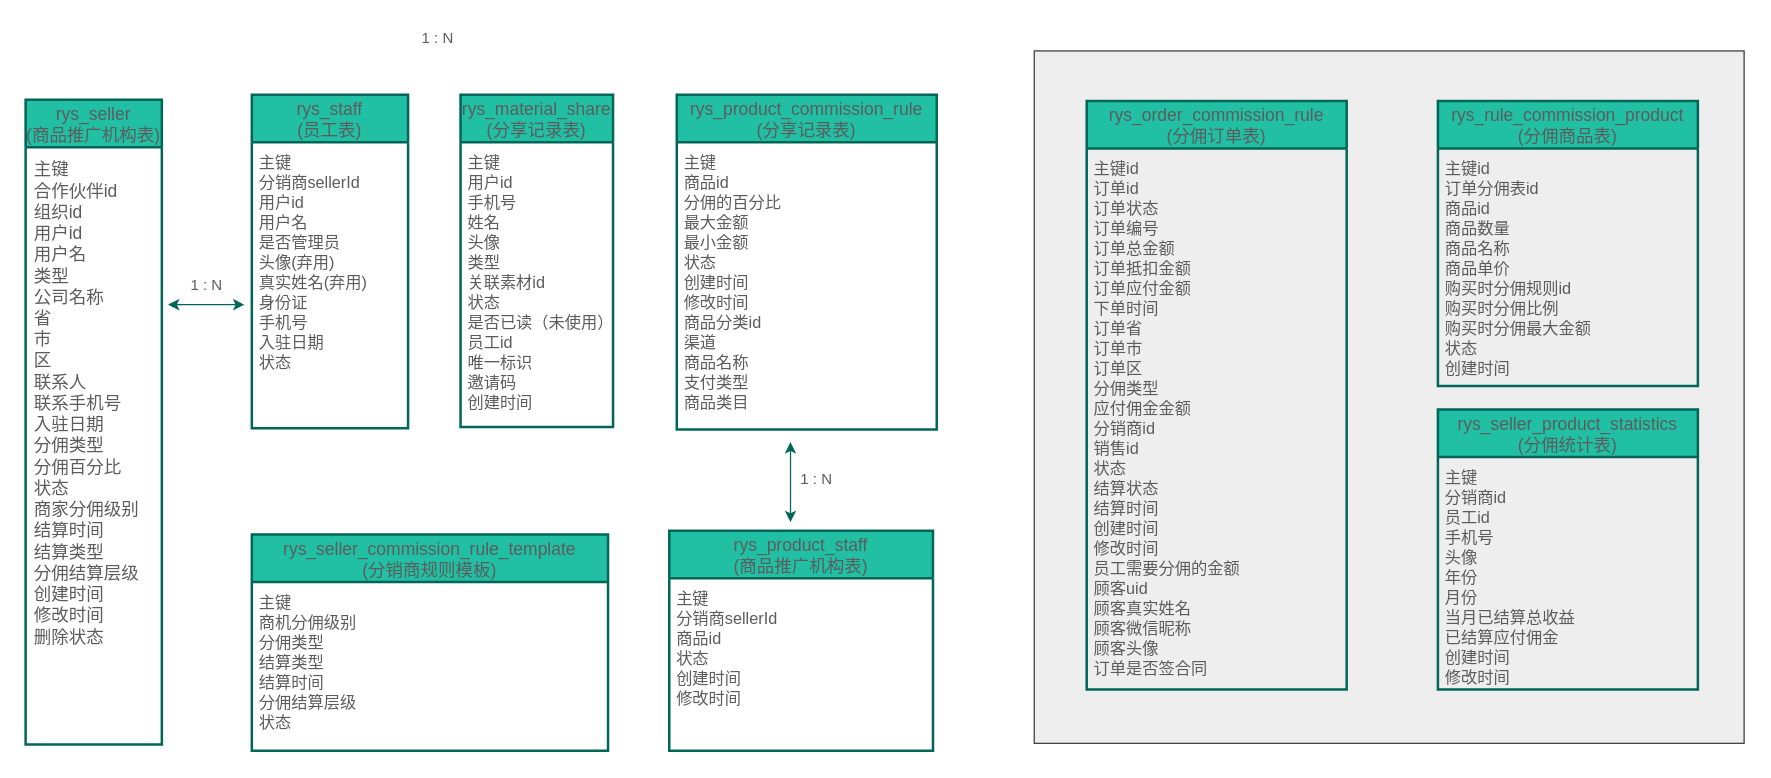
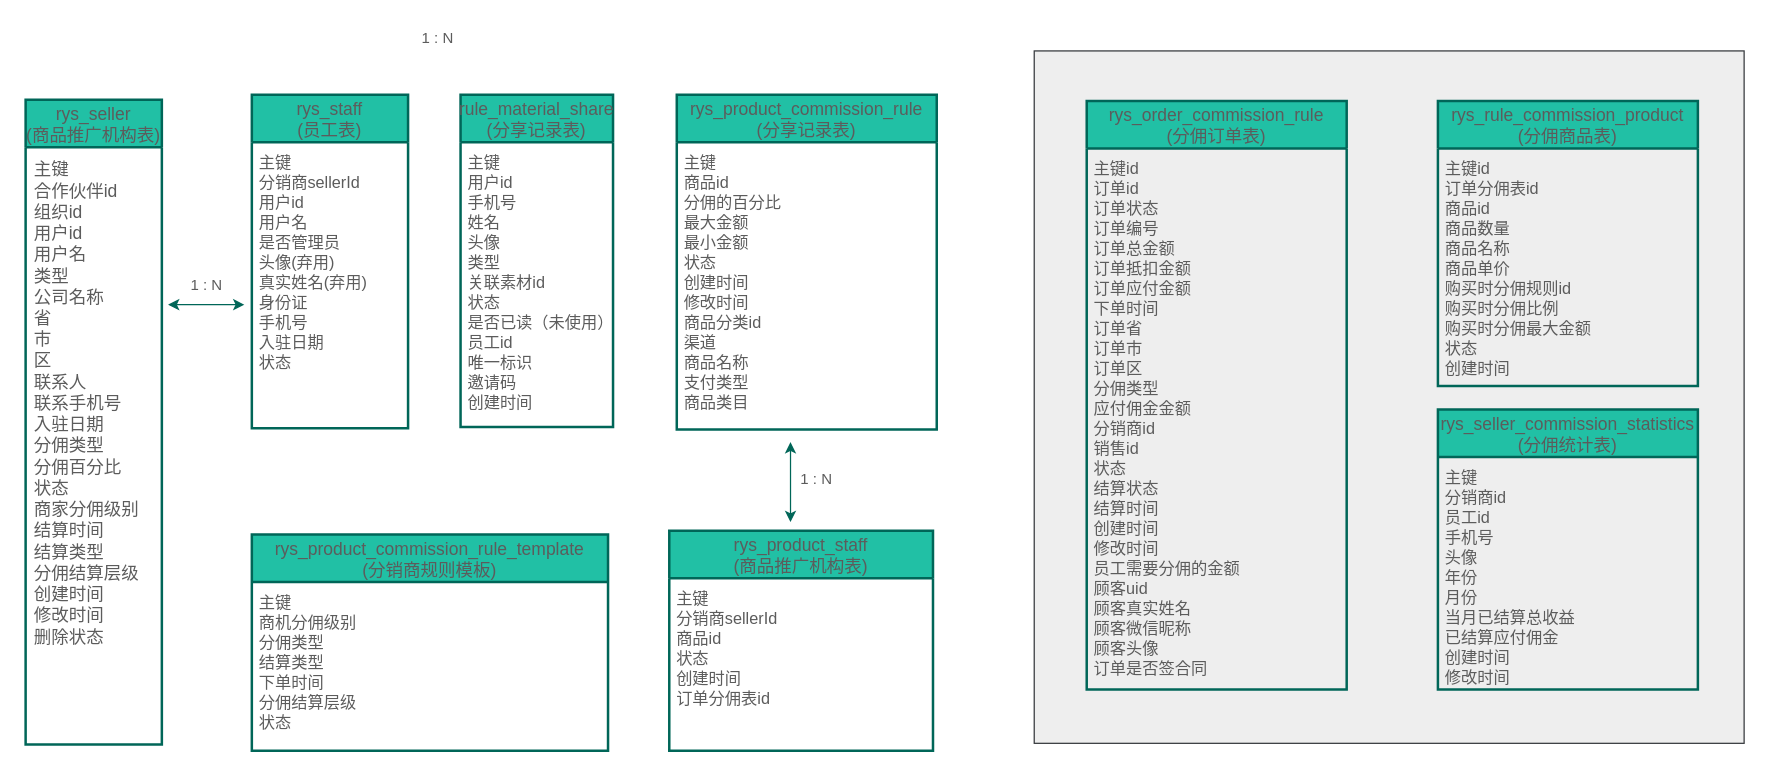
node "rys_material_share (分享记录表)": label "rys_material_share (分享记录表)" -> "rule_material_share (分享记录表)"
node "rys_seller_product_statistics (分佣统计表)": label "rys_seller_product_statistics (分佣统计表)" -> "rys_seller_commission_statistics (分佣统计表)"
node "rys_seller_commission_rule_template (分销商规则模板)": label "rys_seller_commission_rule_template (分销商规则模板)" -> "rys_product_commission_rule_template (分销商规则模板)"
node "主键 分销商sellerId 商品id 状态 创建时间 修改时间": label "主键 分销商sellerId 商品id 状态 创建时间 修改时间" -> "主键 分销商sellerId 商品id 状态 创建时间 订单分佣表id"
node "主键 商机分佣级别 分佣类型 结算类型 结算时间 分佣结算层级 状态": label "主键 商机分佣级别 分佣类型 结算类型 结算时间 分佣结算层级 状态" -> "主键 商机分佣级别 分佣类型 结算类型 下单时间 分佣结算层级 状态"
